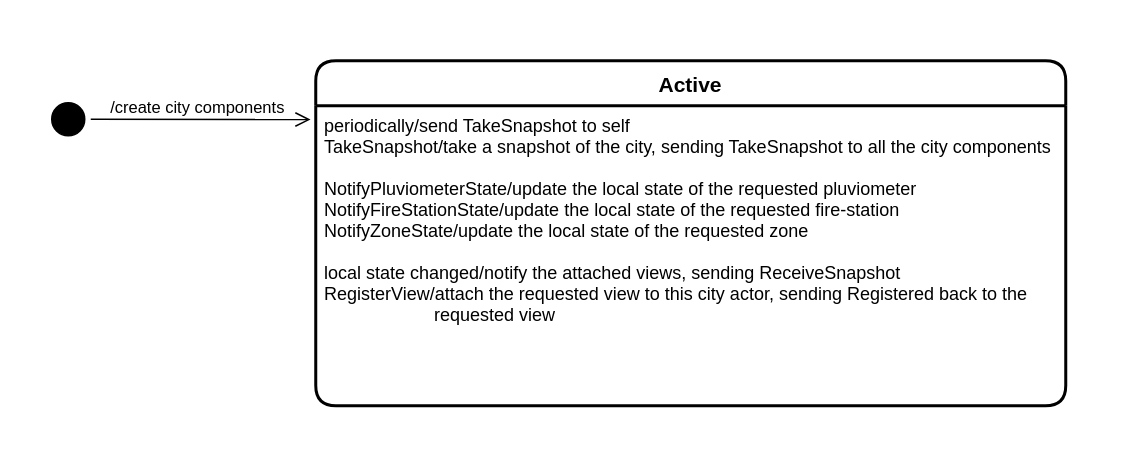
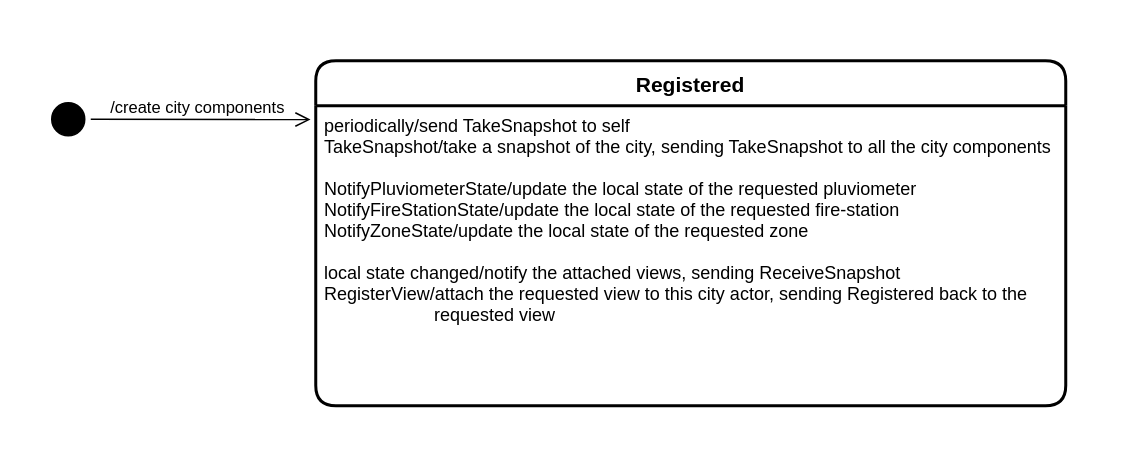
node "Active": label "Active" -> "Registered"
